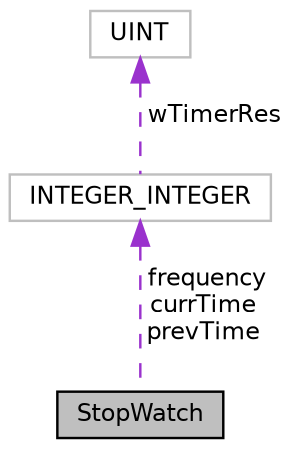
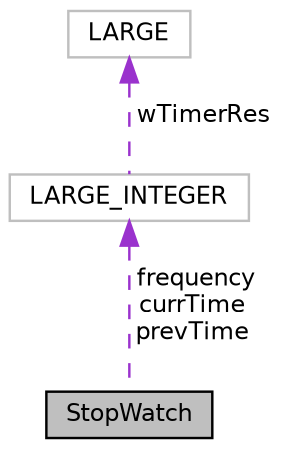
node "UINT": label "UINT" -> "LARGE"
node "INTEGER_INTEGER": label "INTEGER_INTEGER" -> "LARGE_INTEGER"
